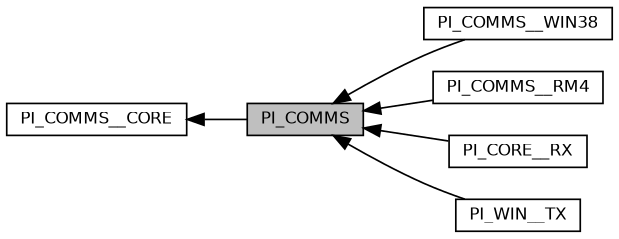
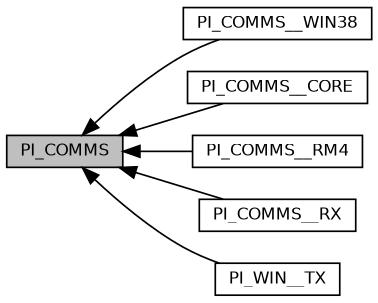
edge "PI_COMMS" -> "PI_COMMS__CORE": reversed
node "PI_CORE__RX": label "PI_CORE__RX" -> "PI_COMMS__RX"
